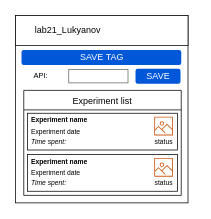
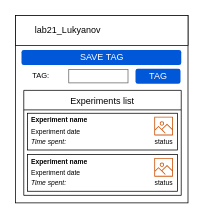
node "API:": label "API:" -> "TAG:"
node "SAVE": label "SAVE" -> "TAG"
node "Experiment list": label "Experiment list" -> "Experiments list"
